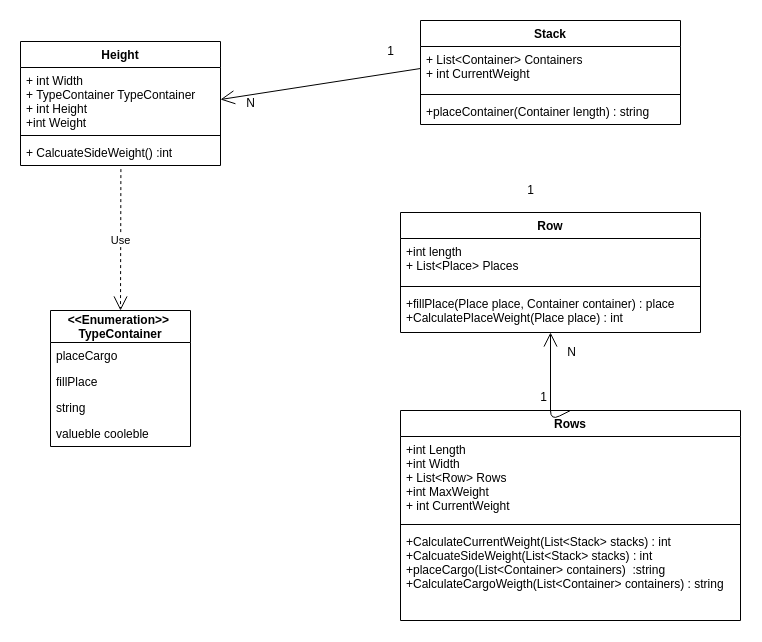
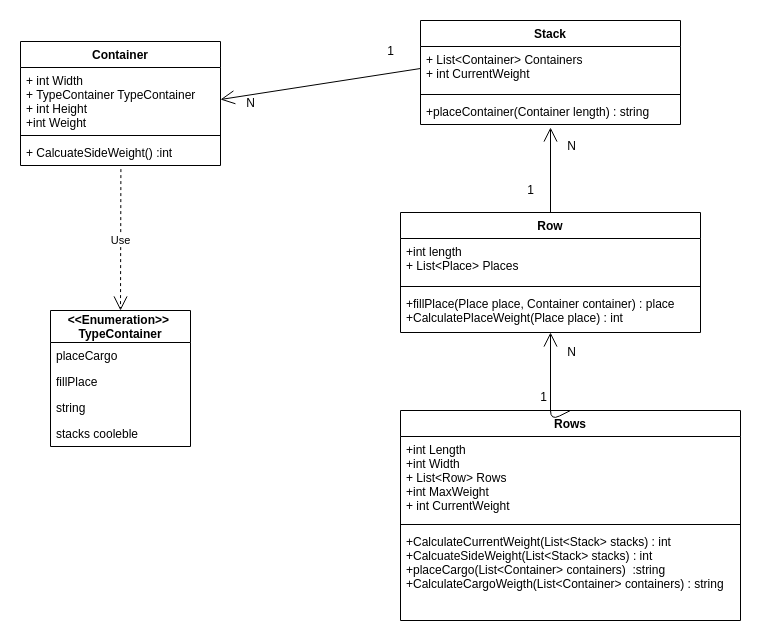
node "Height": label "Height" -> "Container"
edge "Row" -> "+placeContainer(Container length) : string": added, label "N"
node "valueble cooleble": label "valueble cooleble" -> "stacks cooleble"
